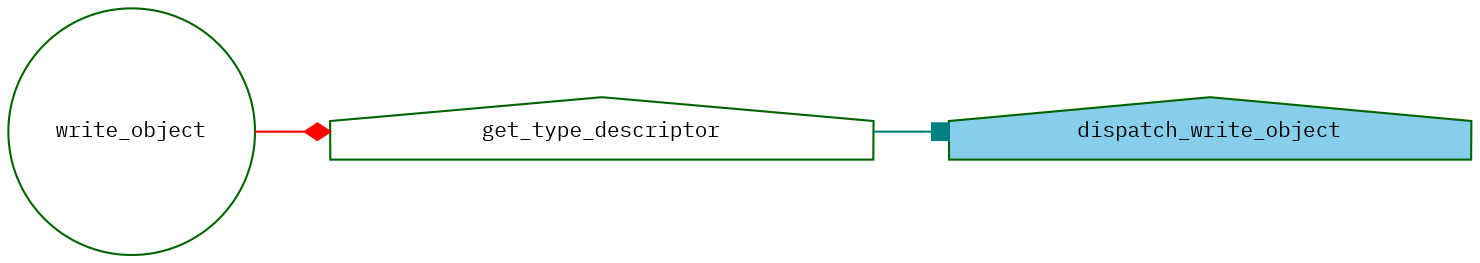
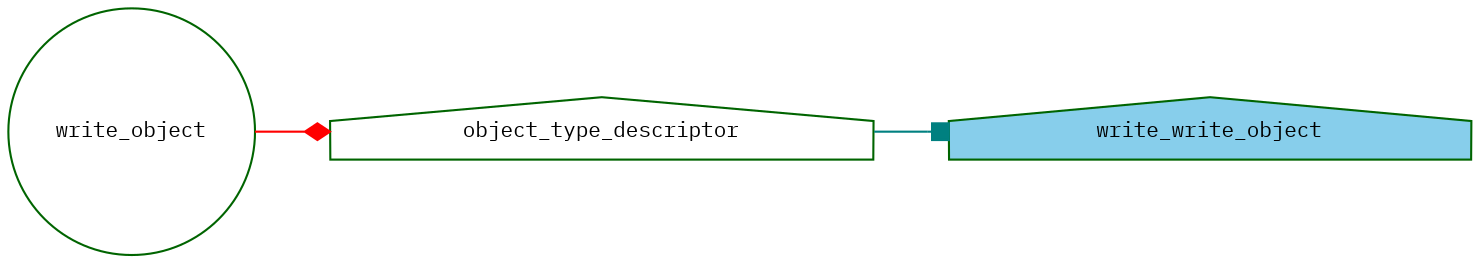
node "get_type_descriptor": label "get_type_descriptor" -> "object_type_descriptor"
node "dispatch_write_object": label "dispatch_write_object" -> "write_write_object"
